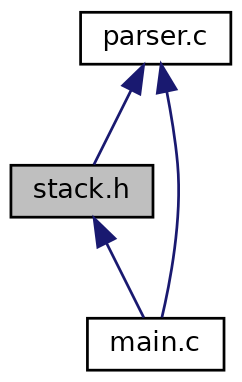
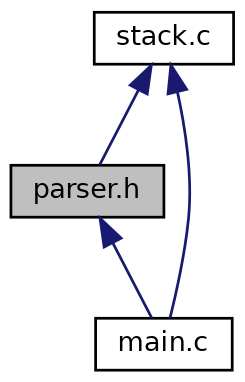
node "parser.c": label "parser.c" -> "stack.c"
node "stack.h": label "stack.h" -> "parser.h"
